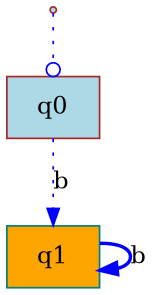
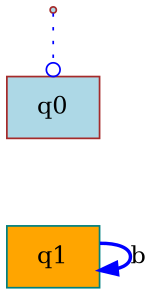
edge "q0" -> "q1": removed, label "b"
